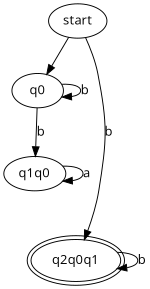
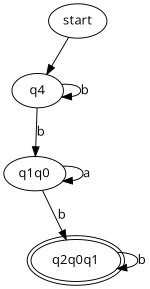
node "q0": label "q0" -> "q4"
edge "start" -> "q2q0q1": now "q1q0" -> "q2q0q1"
